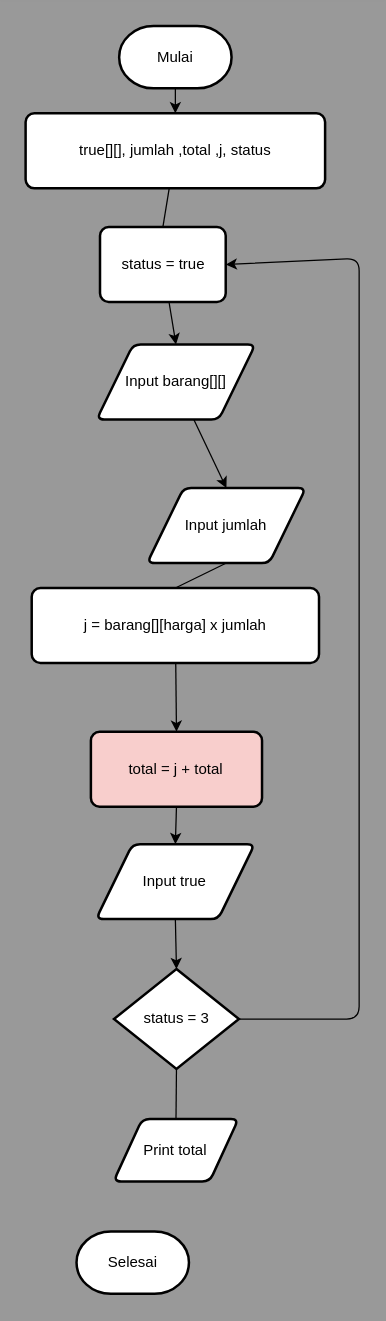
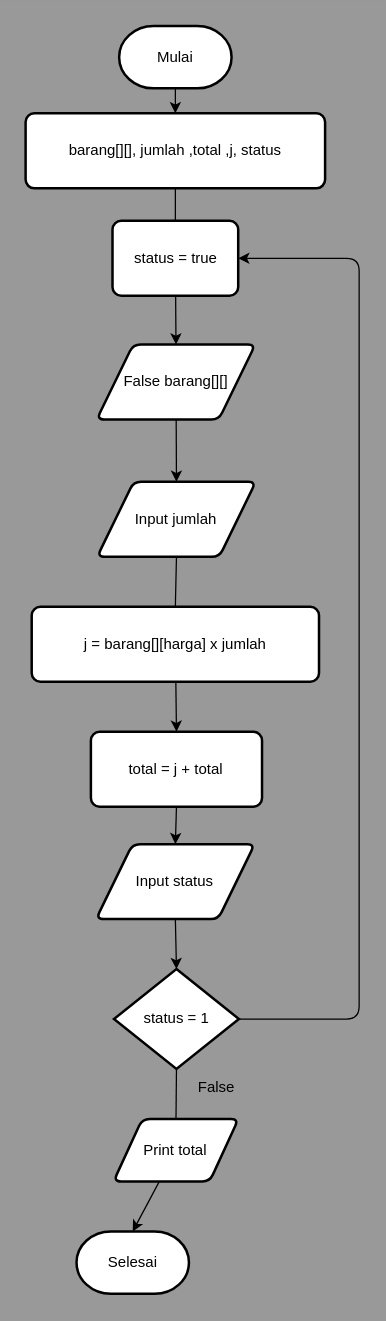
node "true[][], jumlah ,total ,j, status": label "true[][], jumlah ,total ,j, status" -> "barang[][], jumlah ,total ,j, status"
node "status = true": moved (163, 264) -> (175, 258)
node "Input barang[][]": label "Input barang[][]" -> "False barang[][]"
node "Input jumlah": moved (227, 526) -> (177, 519)
node "j = barang[][harga] x jumlah": moved (175, 626) -> (175, 644)
node "total = j + total": fillcolor #f8cecc -> #ffffff
node "Input true": label "Input true" -> "Input status"
node "status = 3": label "status = 3" -> "status = 1"
node "False": added
edge "Print total" -> "Selesai": added
